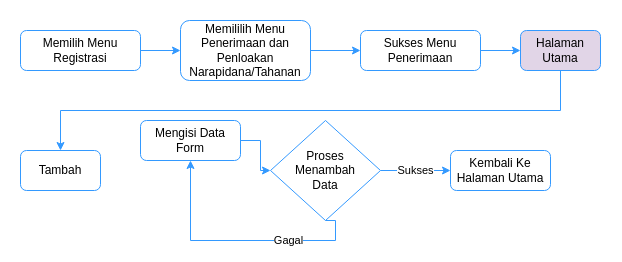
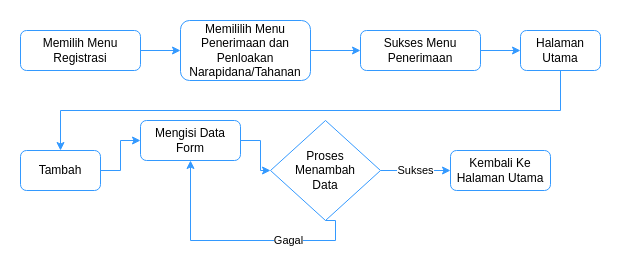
node "Halaman Utama": fillcolor #e1d5e7 -> #ffffff
edge "Tambah" -> "Mengisi Data Form": added
